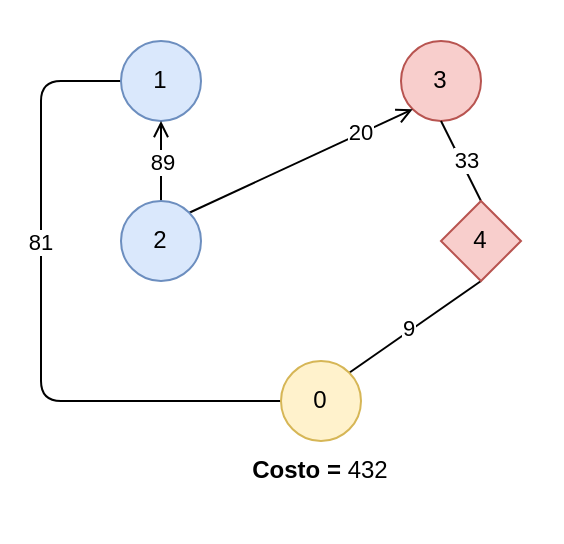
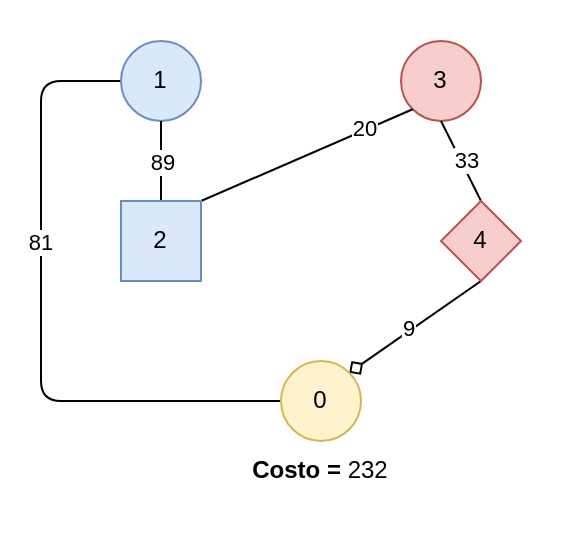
edge "2" -> "1": arrowhead open -> none
edge "2" -> "3": arrowhead open -> none
node "2": shape ellipse -> rectangle
edge "4" -- "0": arrowhead none -> diamond
node "Costo = 432": label "Costo = 432" -> "Costo = 232"
